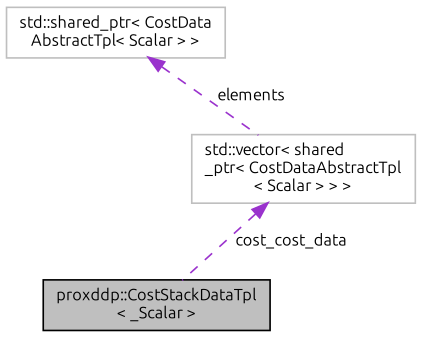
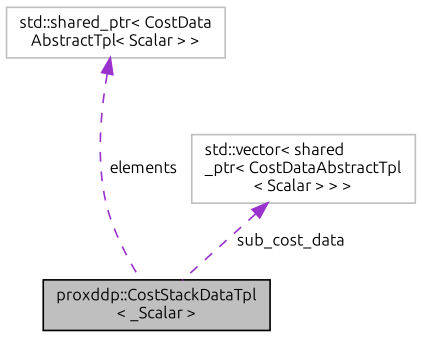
edge "std::vector< shared _ptr< CostDataAbstractTpl < Scalar > > >" -> "std::shared_ptr< CostData AbstractTpl< Scalar > >": now "proxddp::CostStackDataTpl < _Scalar >" -> "std::shared_ptr< CostData AbstractTpl< Scalar > >"
edge "proxddp::CostStackDataTpl < _Scalar >" -> "std::vector< shared _ptr< CostDataAbstractTpl < Scalar > > >": label " cost_cost_data" -> " sub_cost_data"
